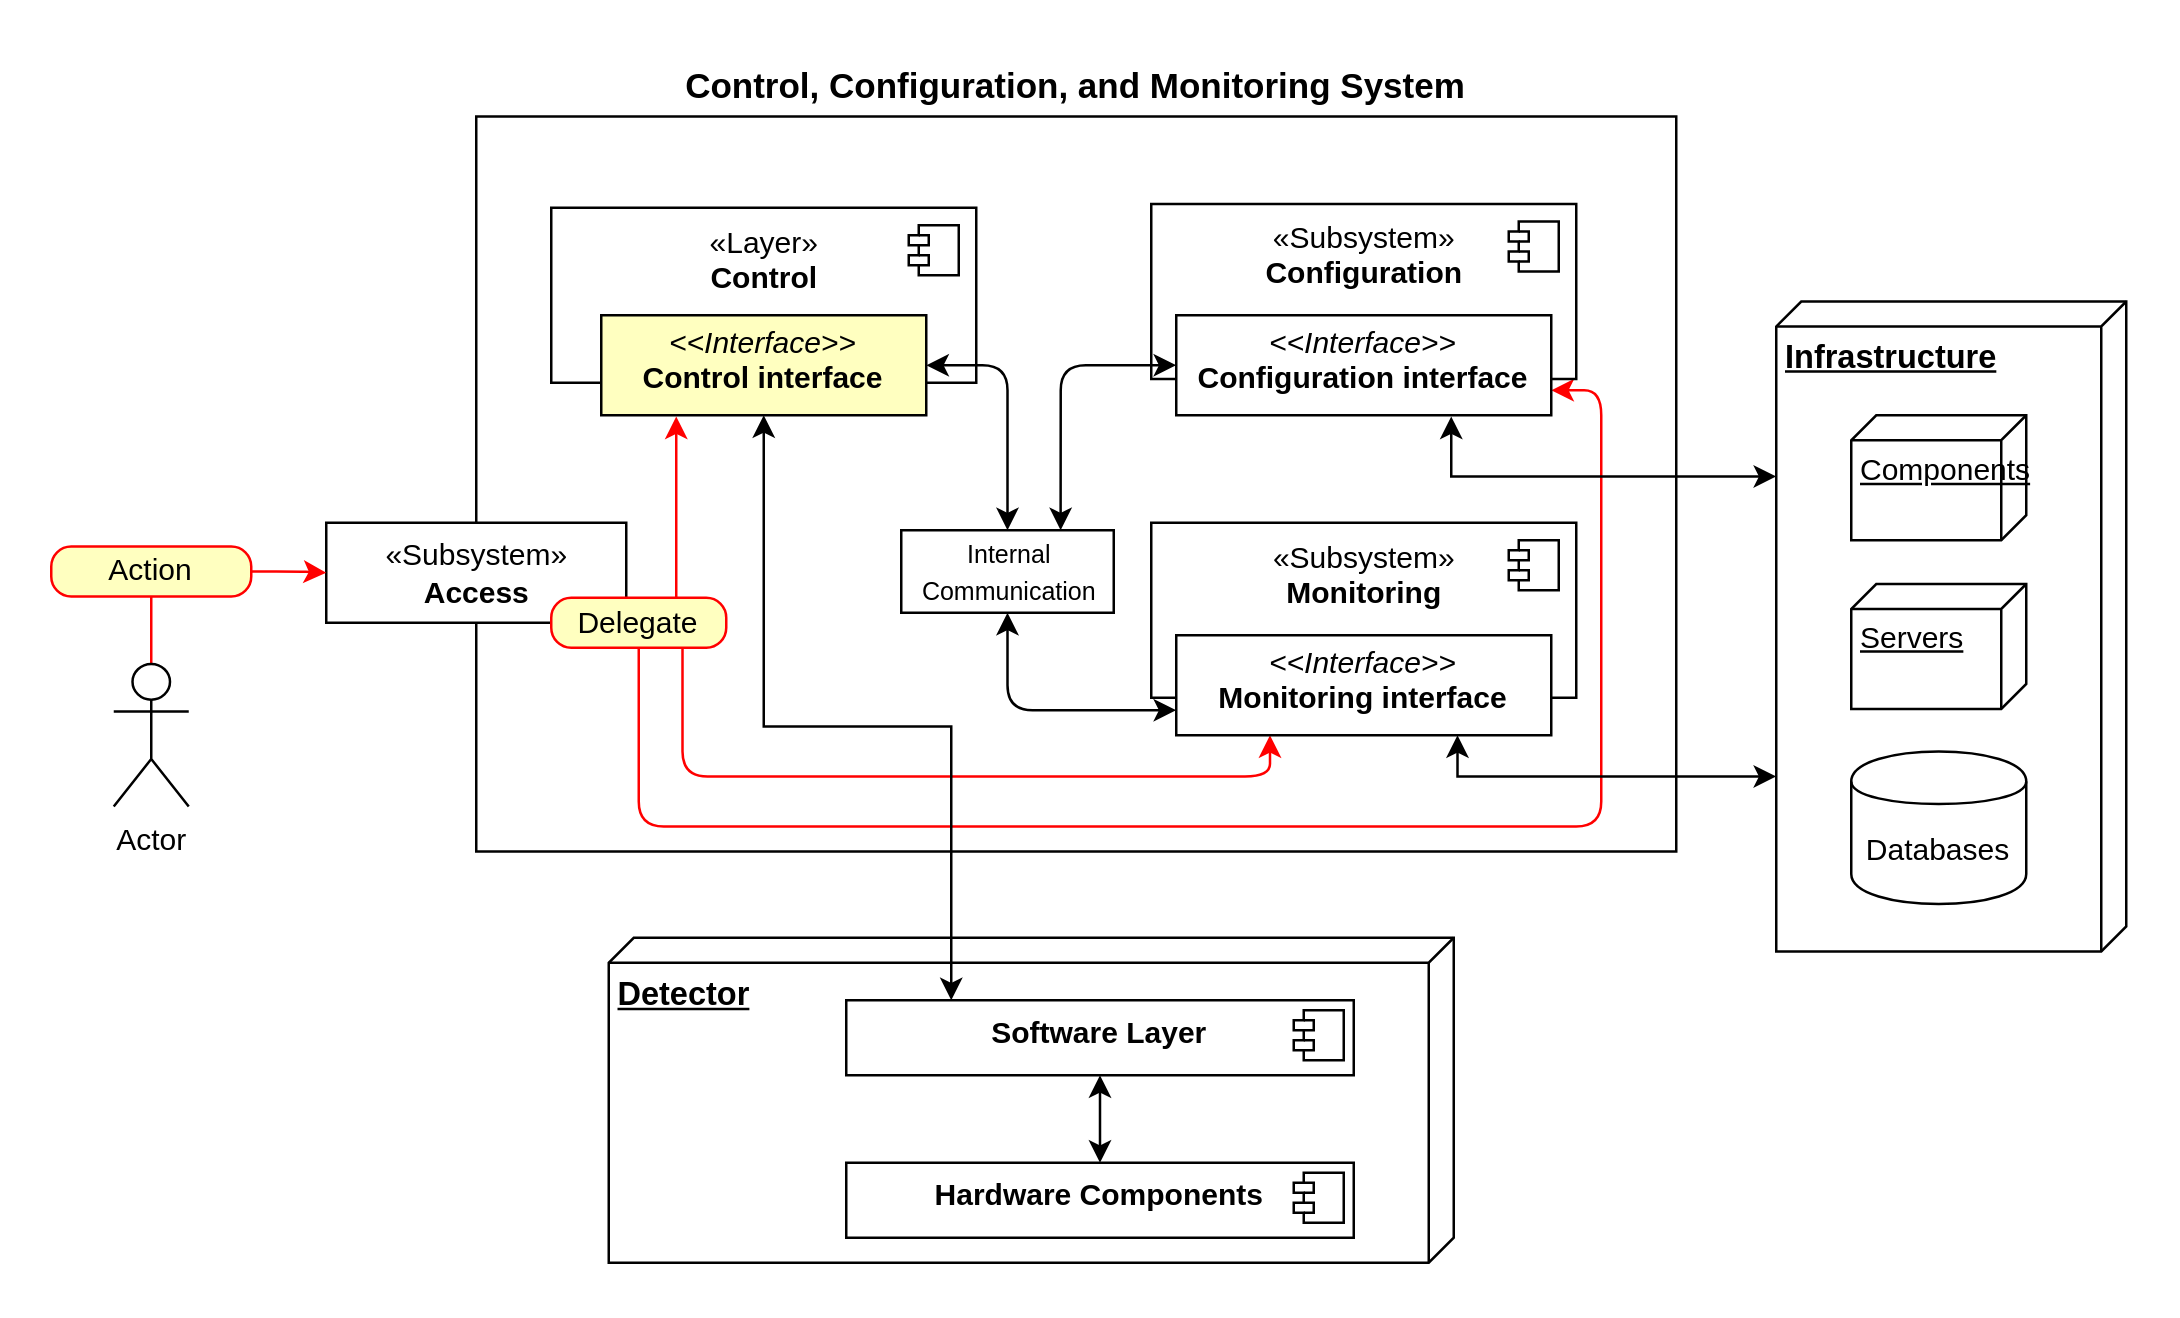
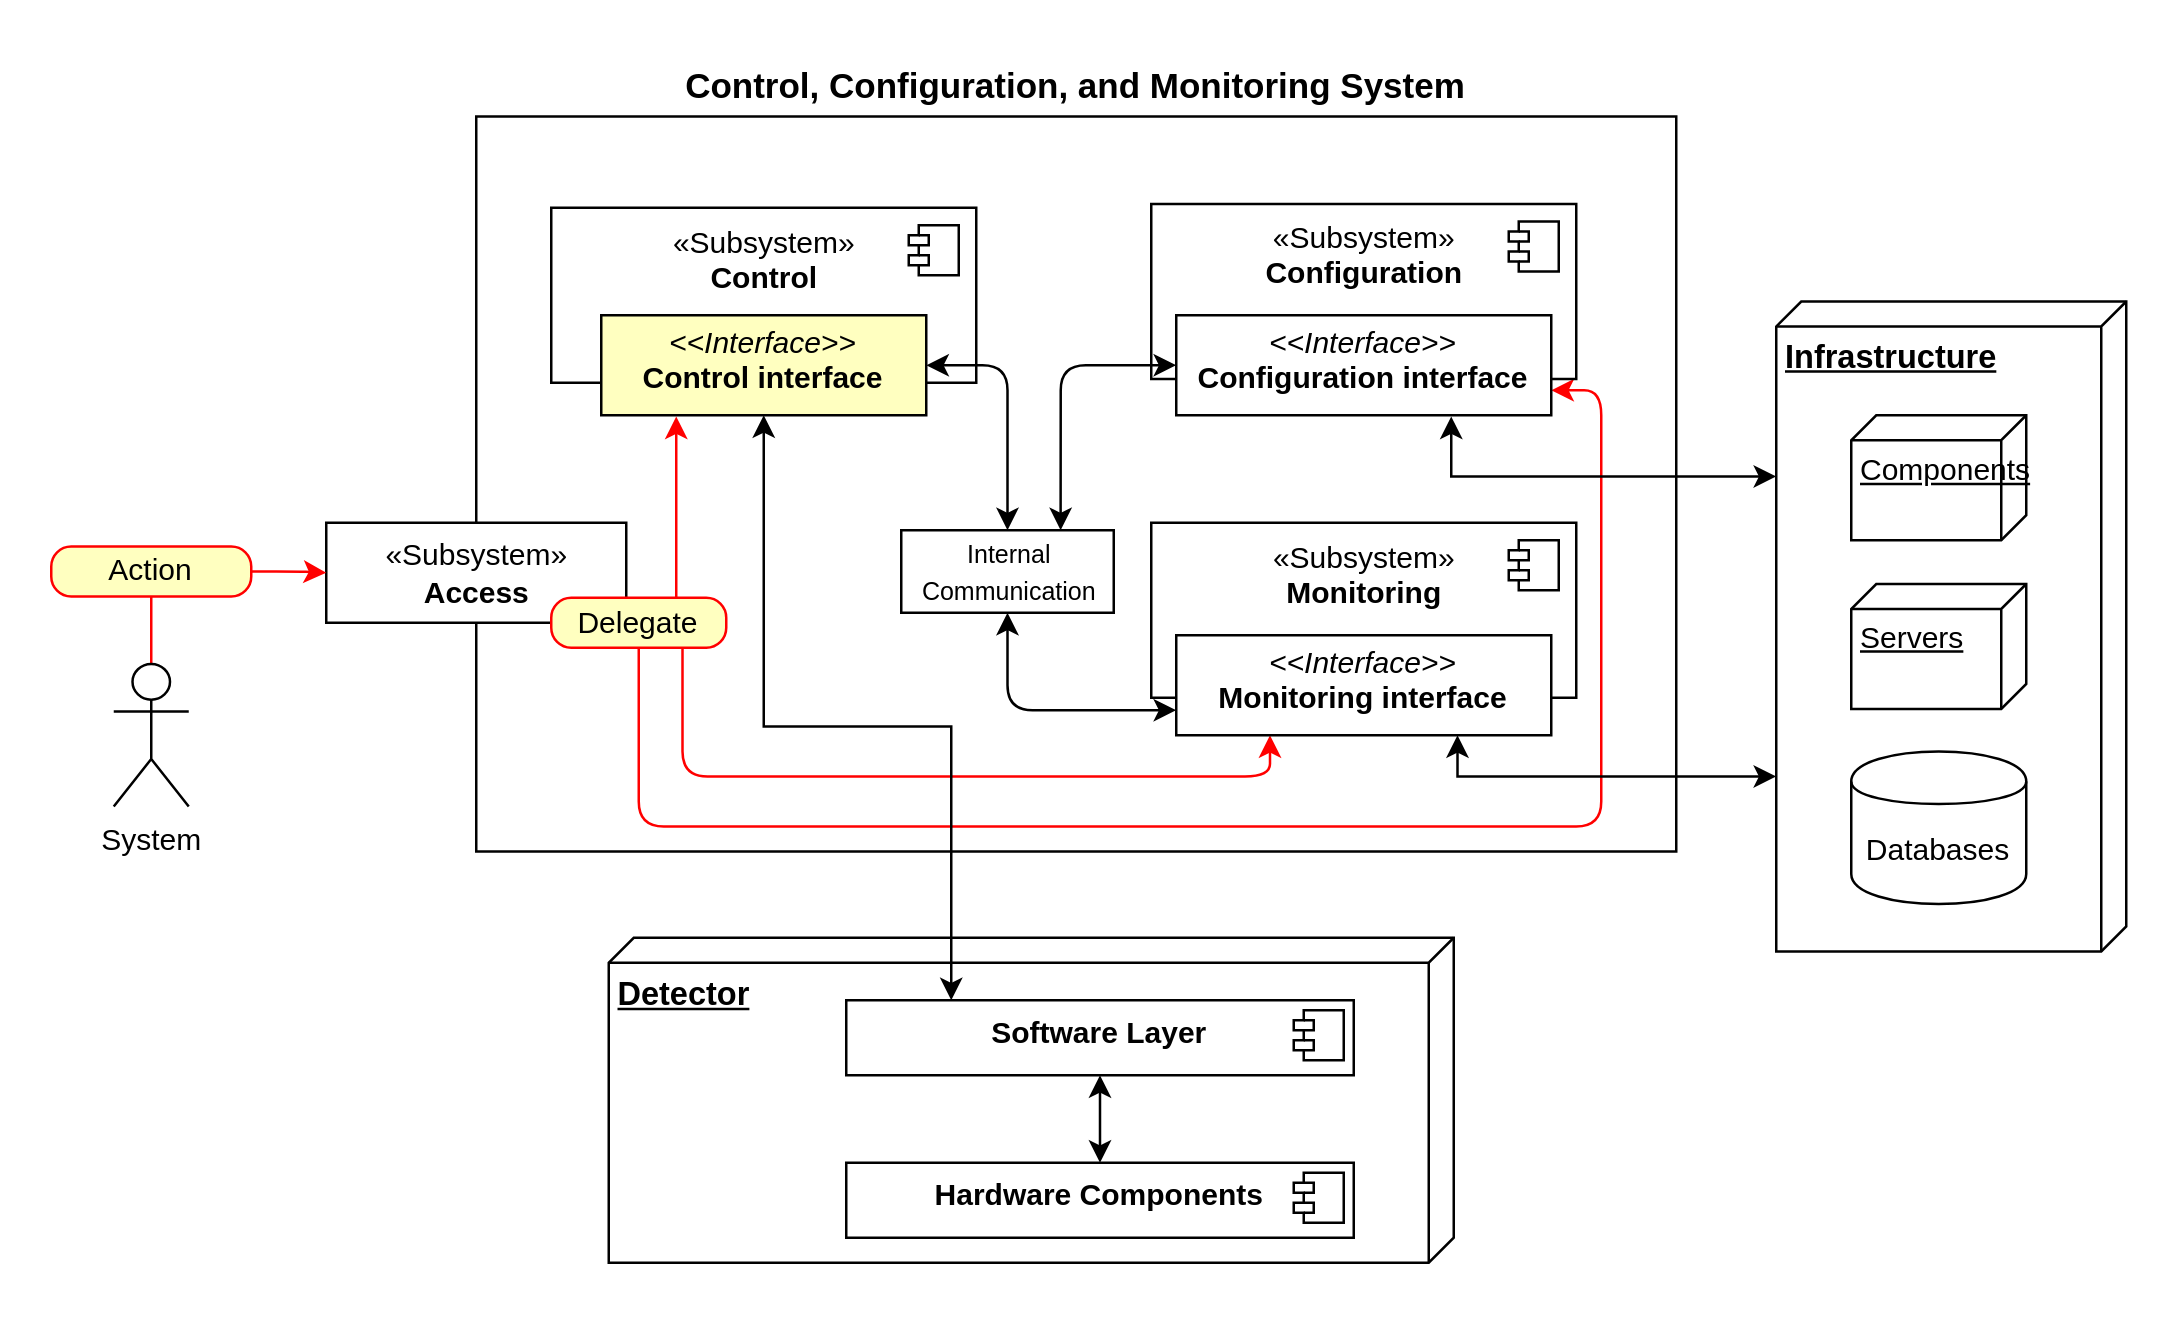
node "«Layer» Control": label "«Layer» Control" -> "«Subsystem» Control"
node "Actor": label "Actor" -> "System"
